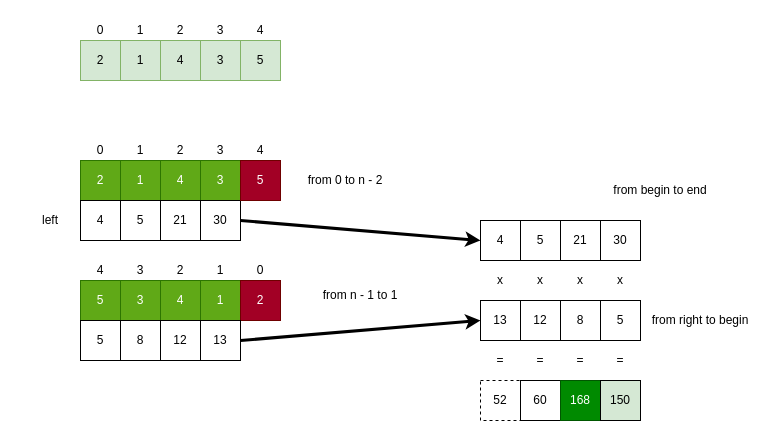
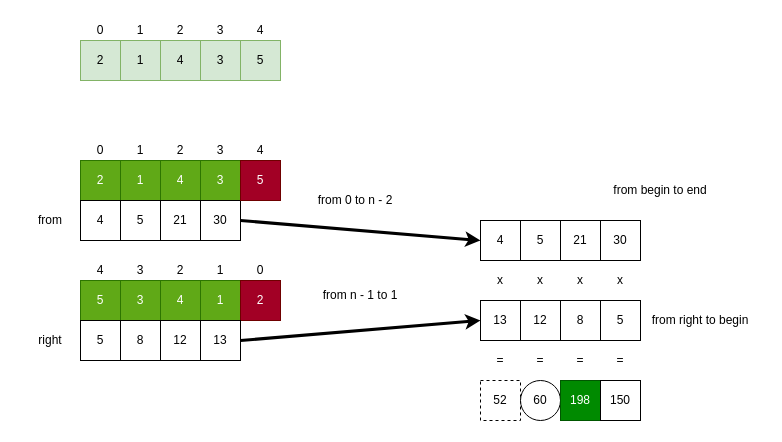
node "from 0 to n - 2": moved (346, 181) -> (356, 201)
node "left": label "left" -> "from"
node "right": added
node "60": shape rectangle -> ellipse
node "168": label "168" -> "198"
node "150": fillcolor #d5e8d4 -> #ffffff
